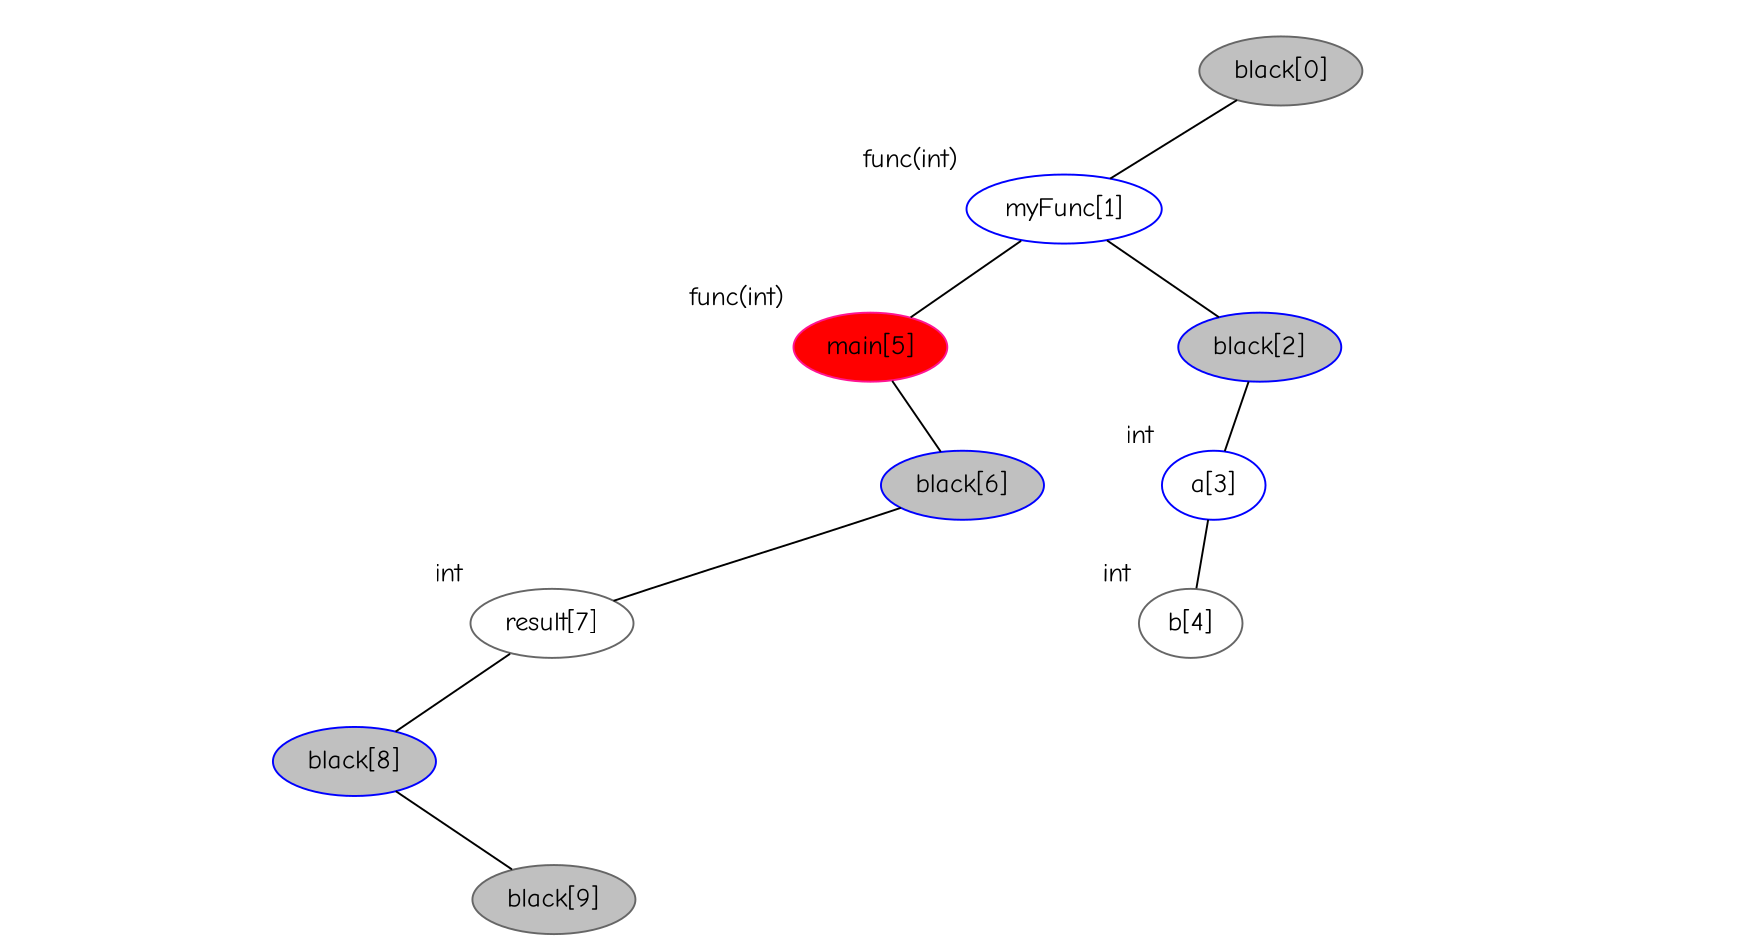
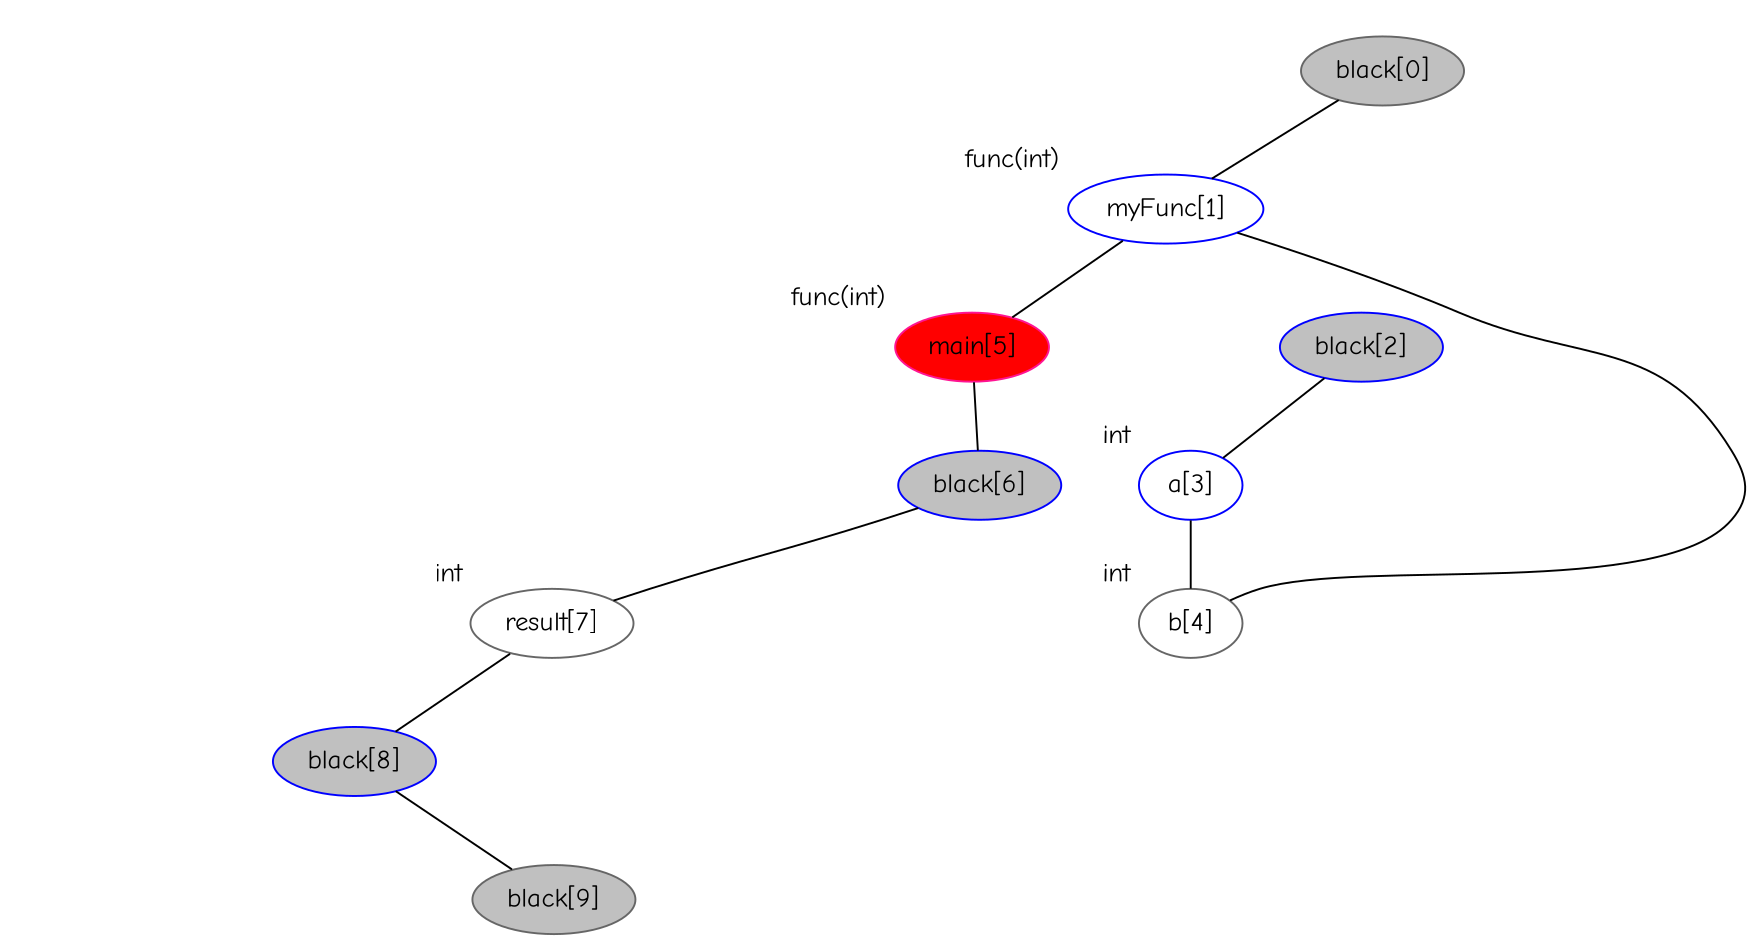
edge "myFunc[1] func(int)" -- "black[2]": now "myFunc[1] func(int)" -- "b[4] int"
